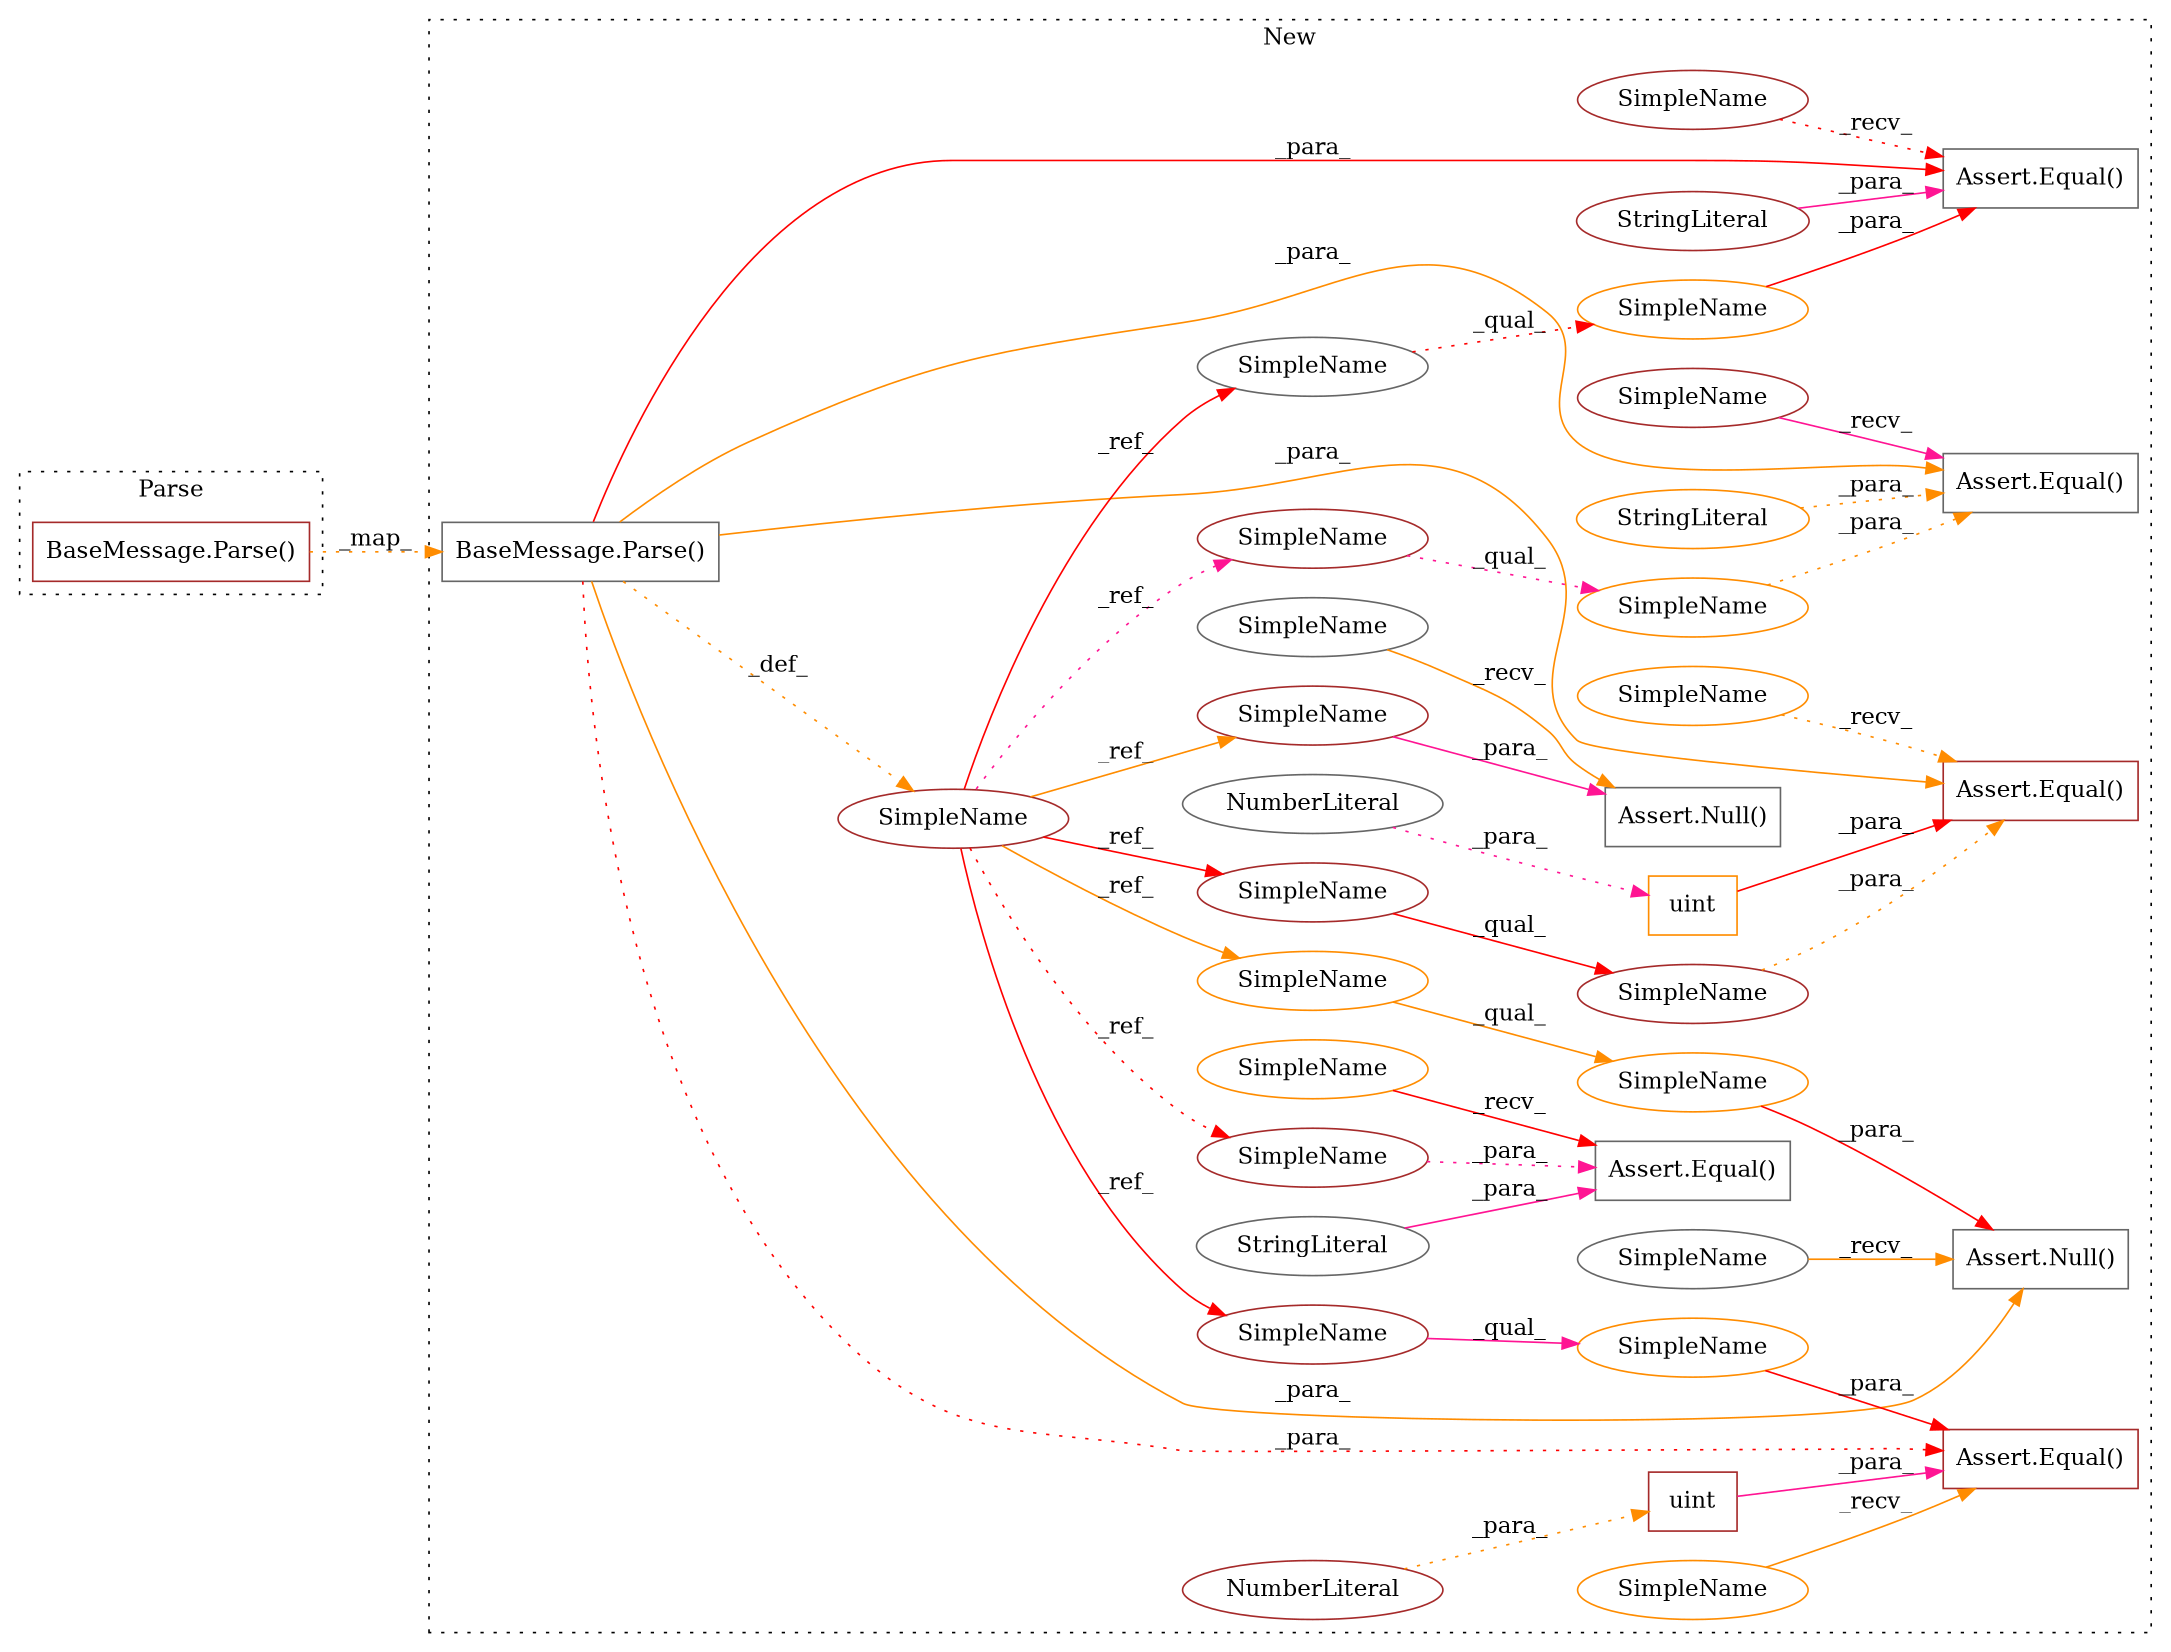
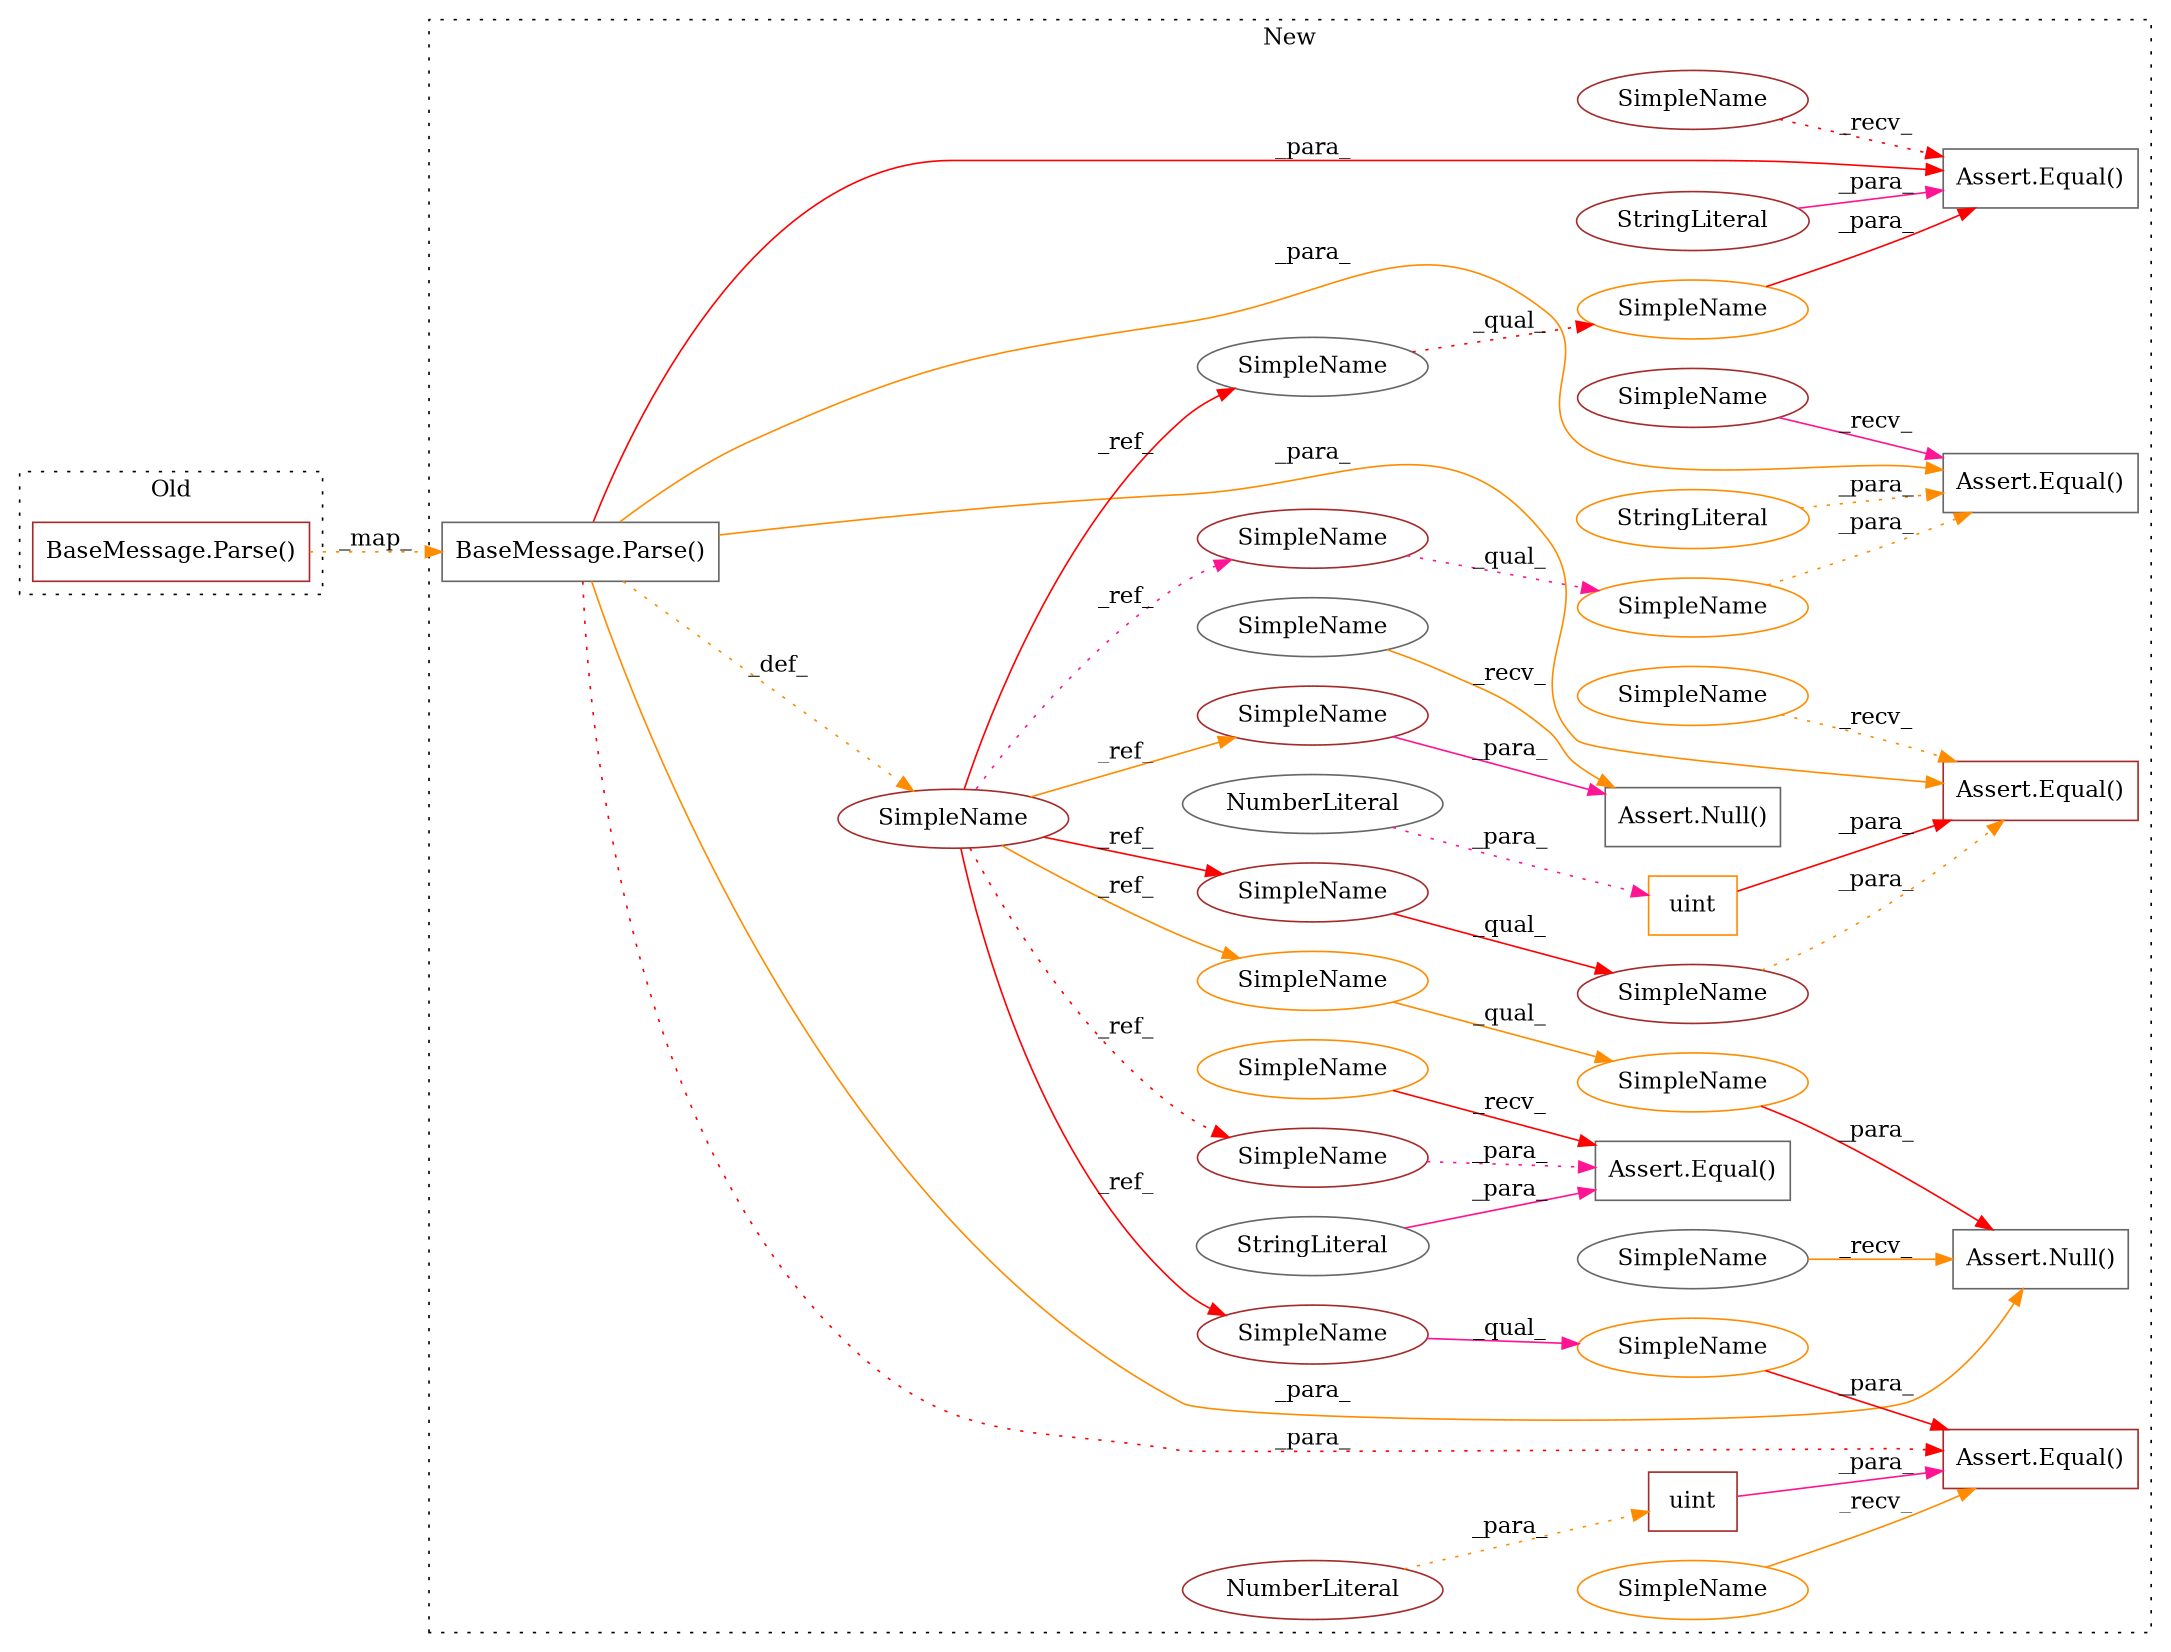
cluster "Parse": label "Parse" -> "Old"
